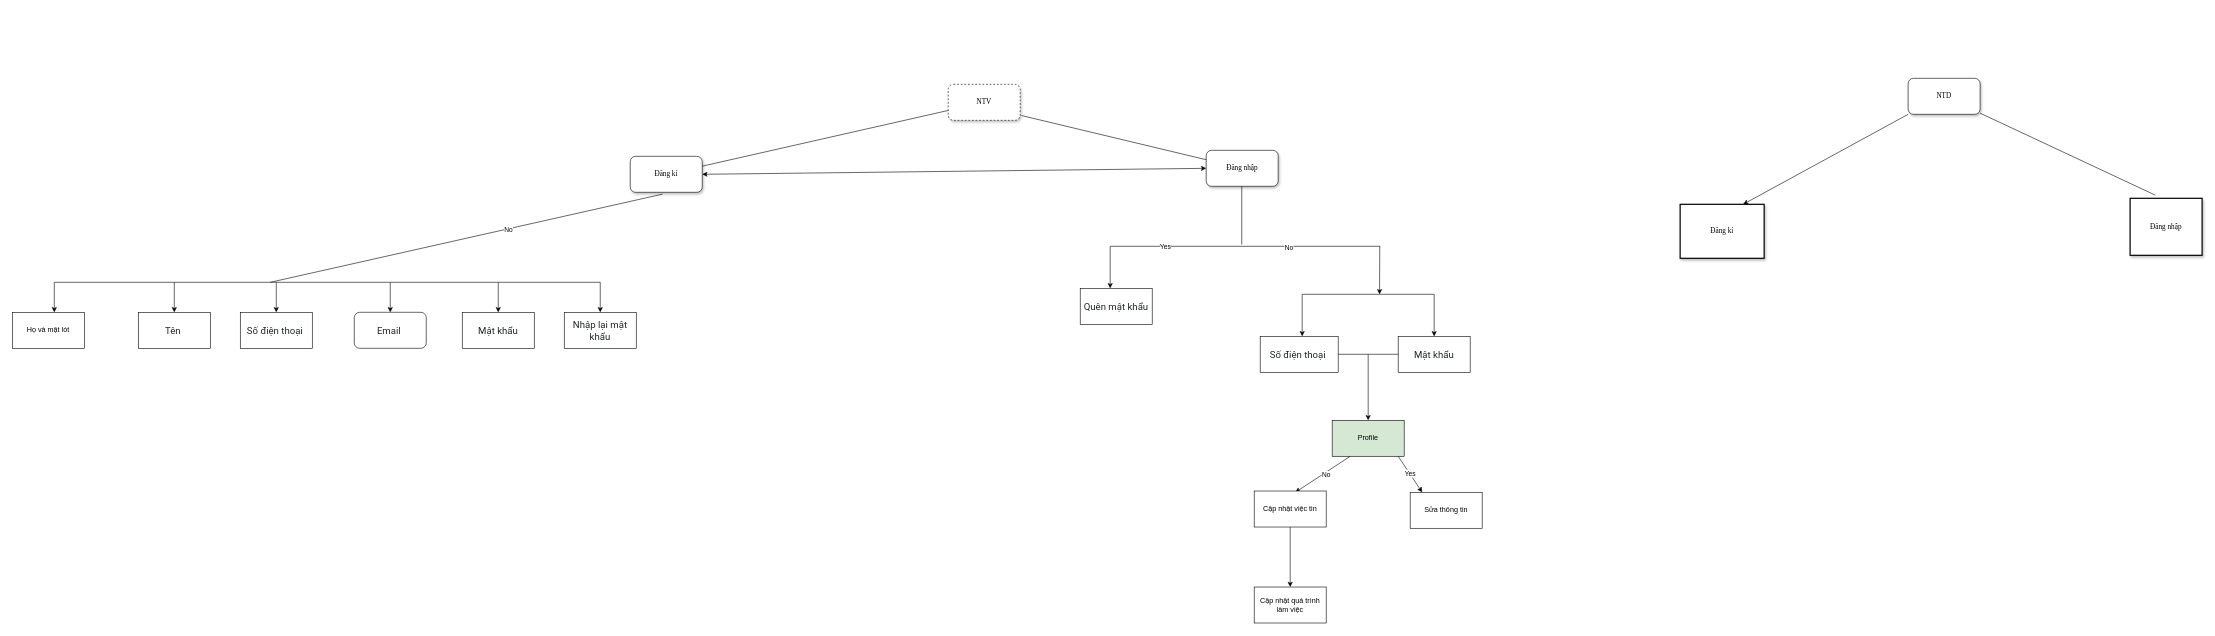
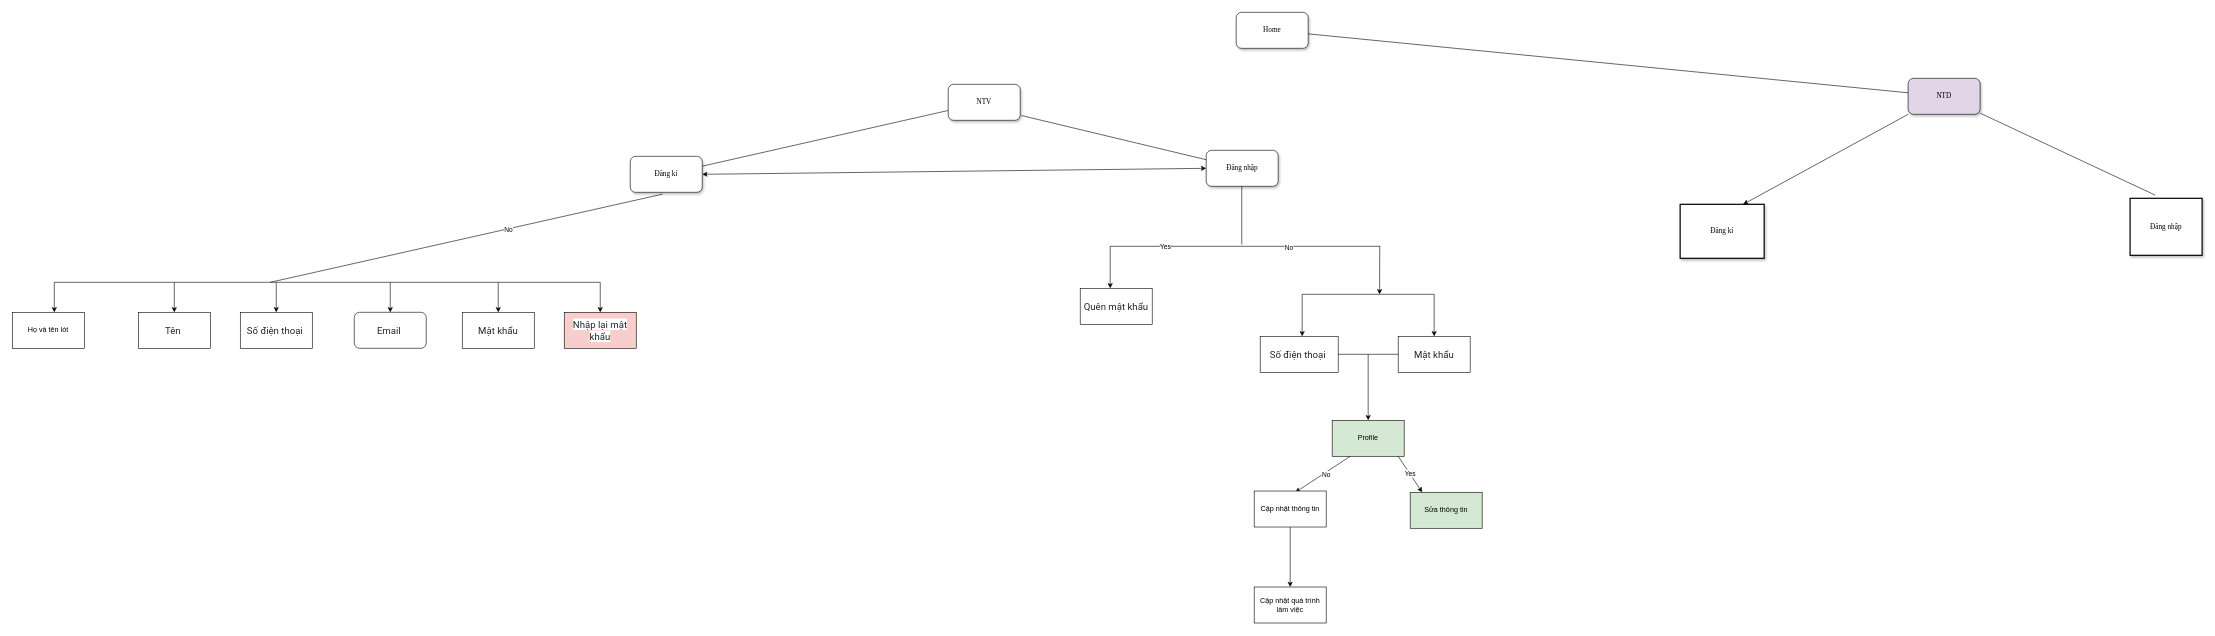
node "Home": added
edge "Home" -- "NTD": added
node "NTD": fillcolor #ffffff -> #e1d5e7
node "NTV": style dashed -> solid
node "Họ và mật lót": label "Họ và mật lót" -> "Họ và tên lót"
node "Nhập lại mật khẩu": fillcolor #ffffff -> #f8cecc
node "Cập nhật việc tin": label "Cập nhật việc tin" -> "Cập nhật thông tin"
node "Sửa thông tin": fillcolor #ffffff -> #d5e8d4
